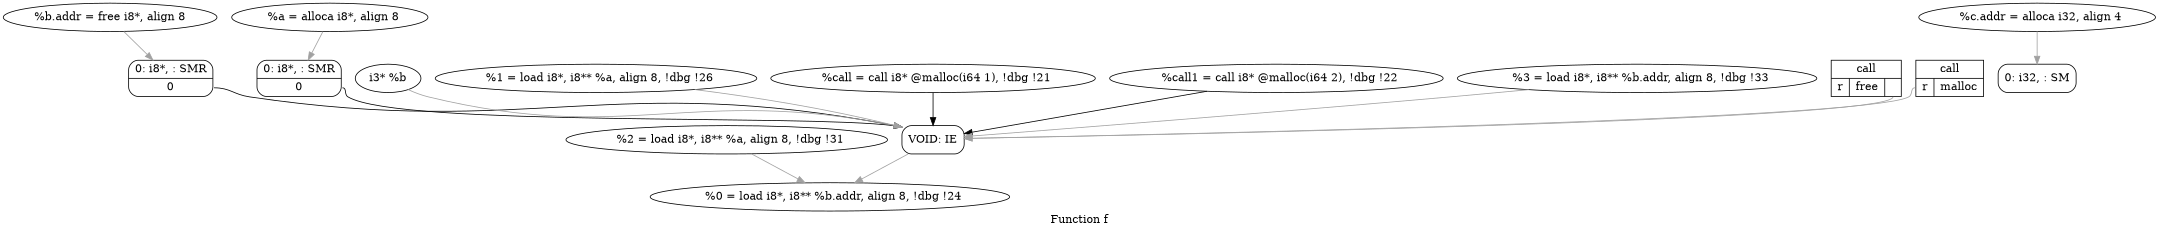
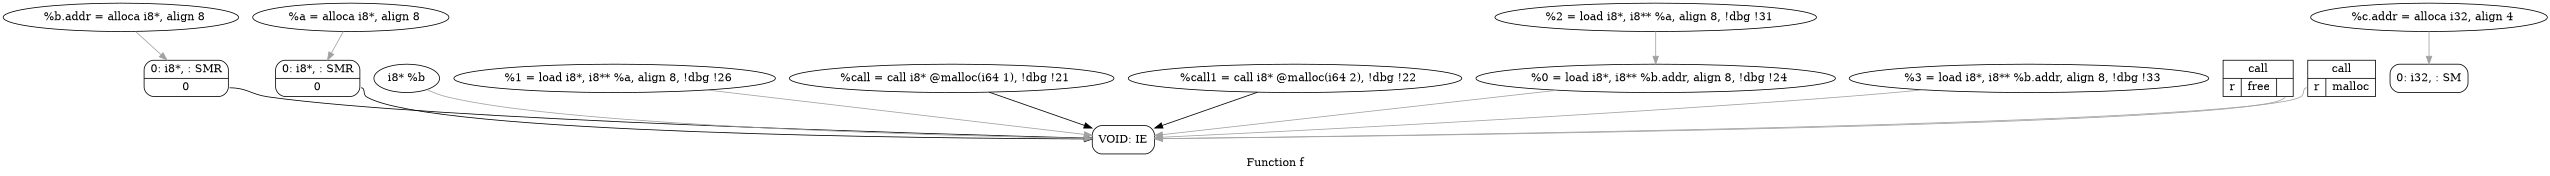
node "%b.addr = free i8*, align 8": label "%b.addr = free i8*, align 8" -> "%b.addr = alloca i8*, align 8"
node "i3* %b": label "i3* %b" -> "i8* %b"
edge "VOID: IE" -> "%0 = load i8*, i8** %b.addr, align 8, !dbg !24": reversed
